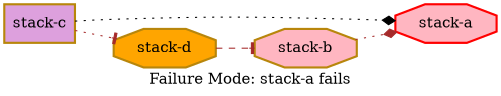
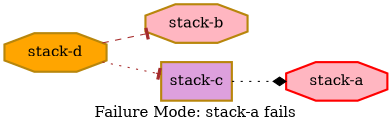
edge "stack-c" -> "stack-d": reversed
edge "stack-b" -> "stack-a": removed
